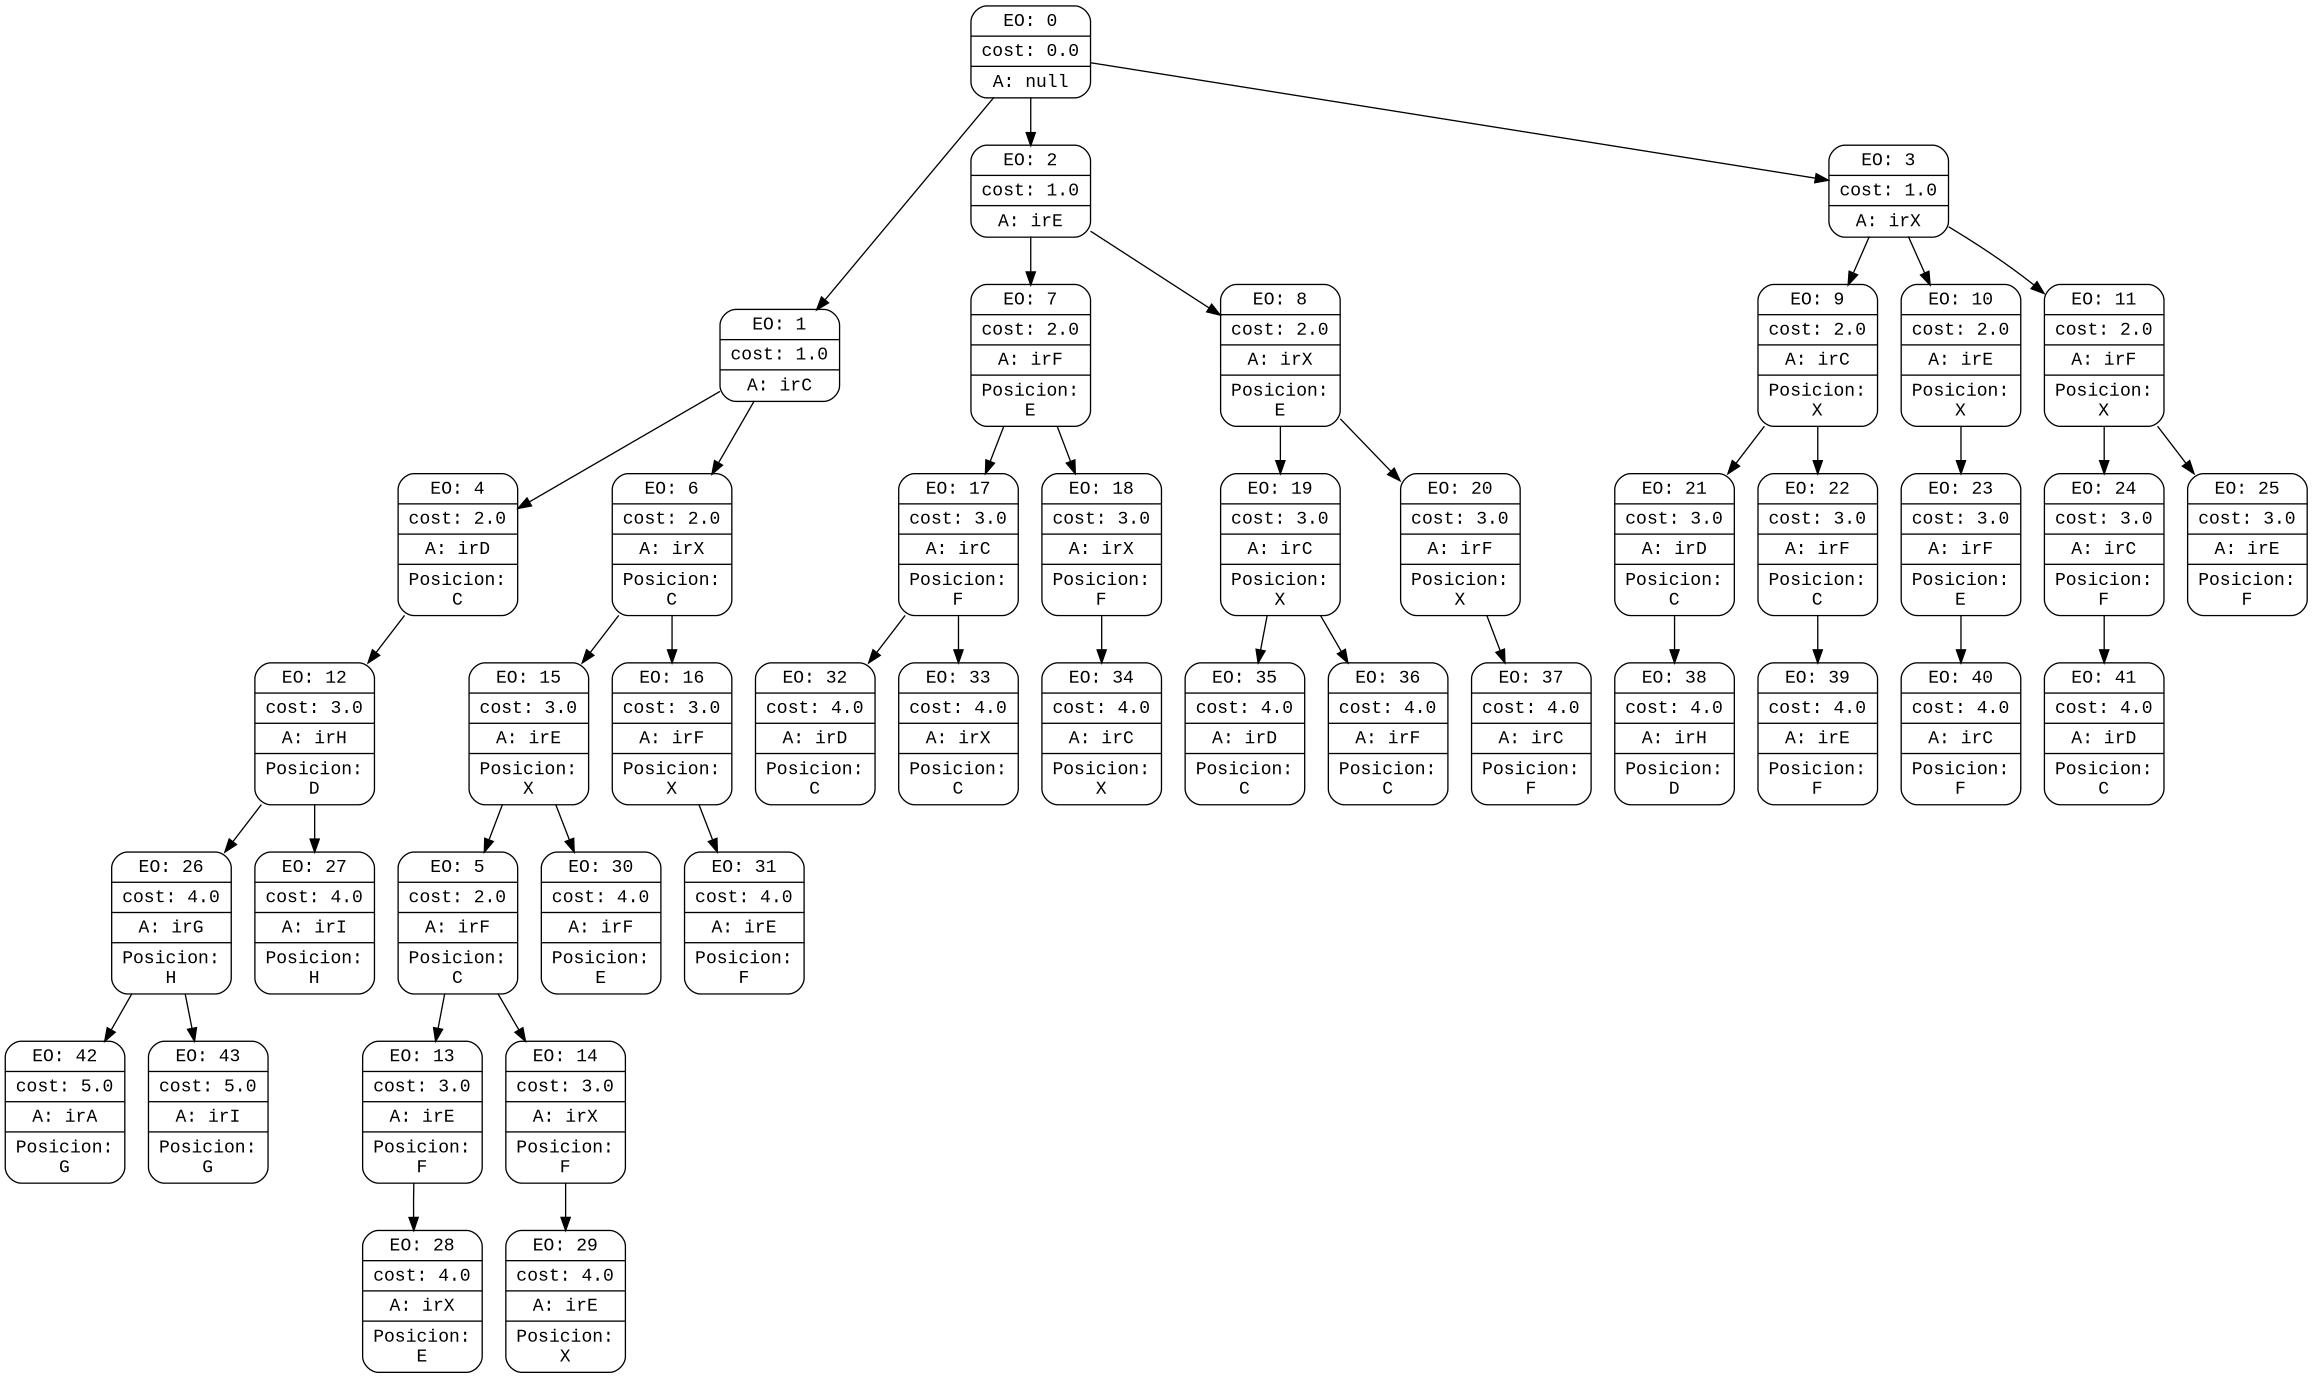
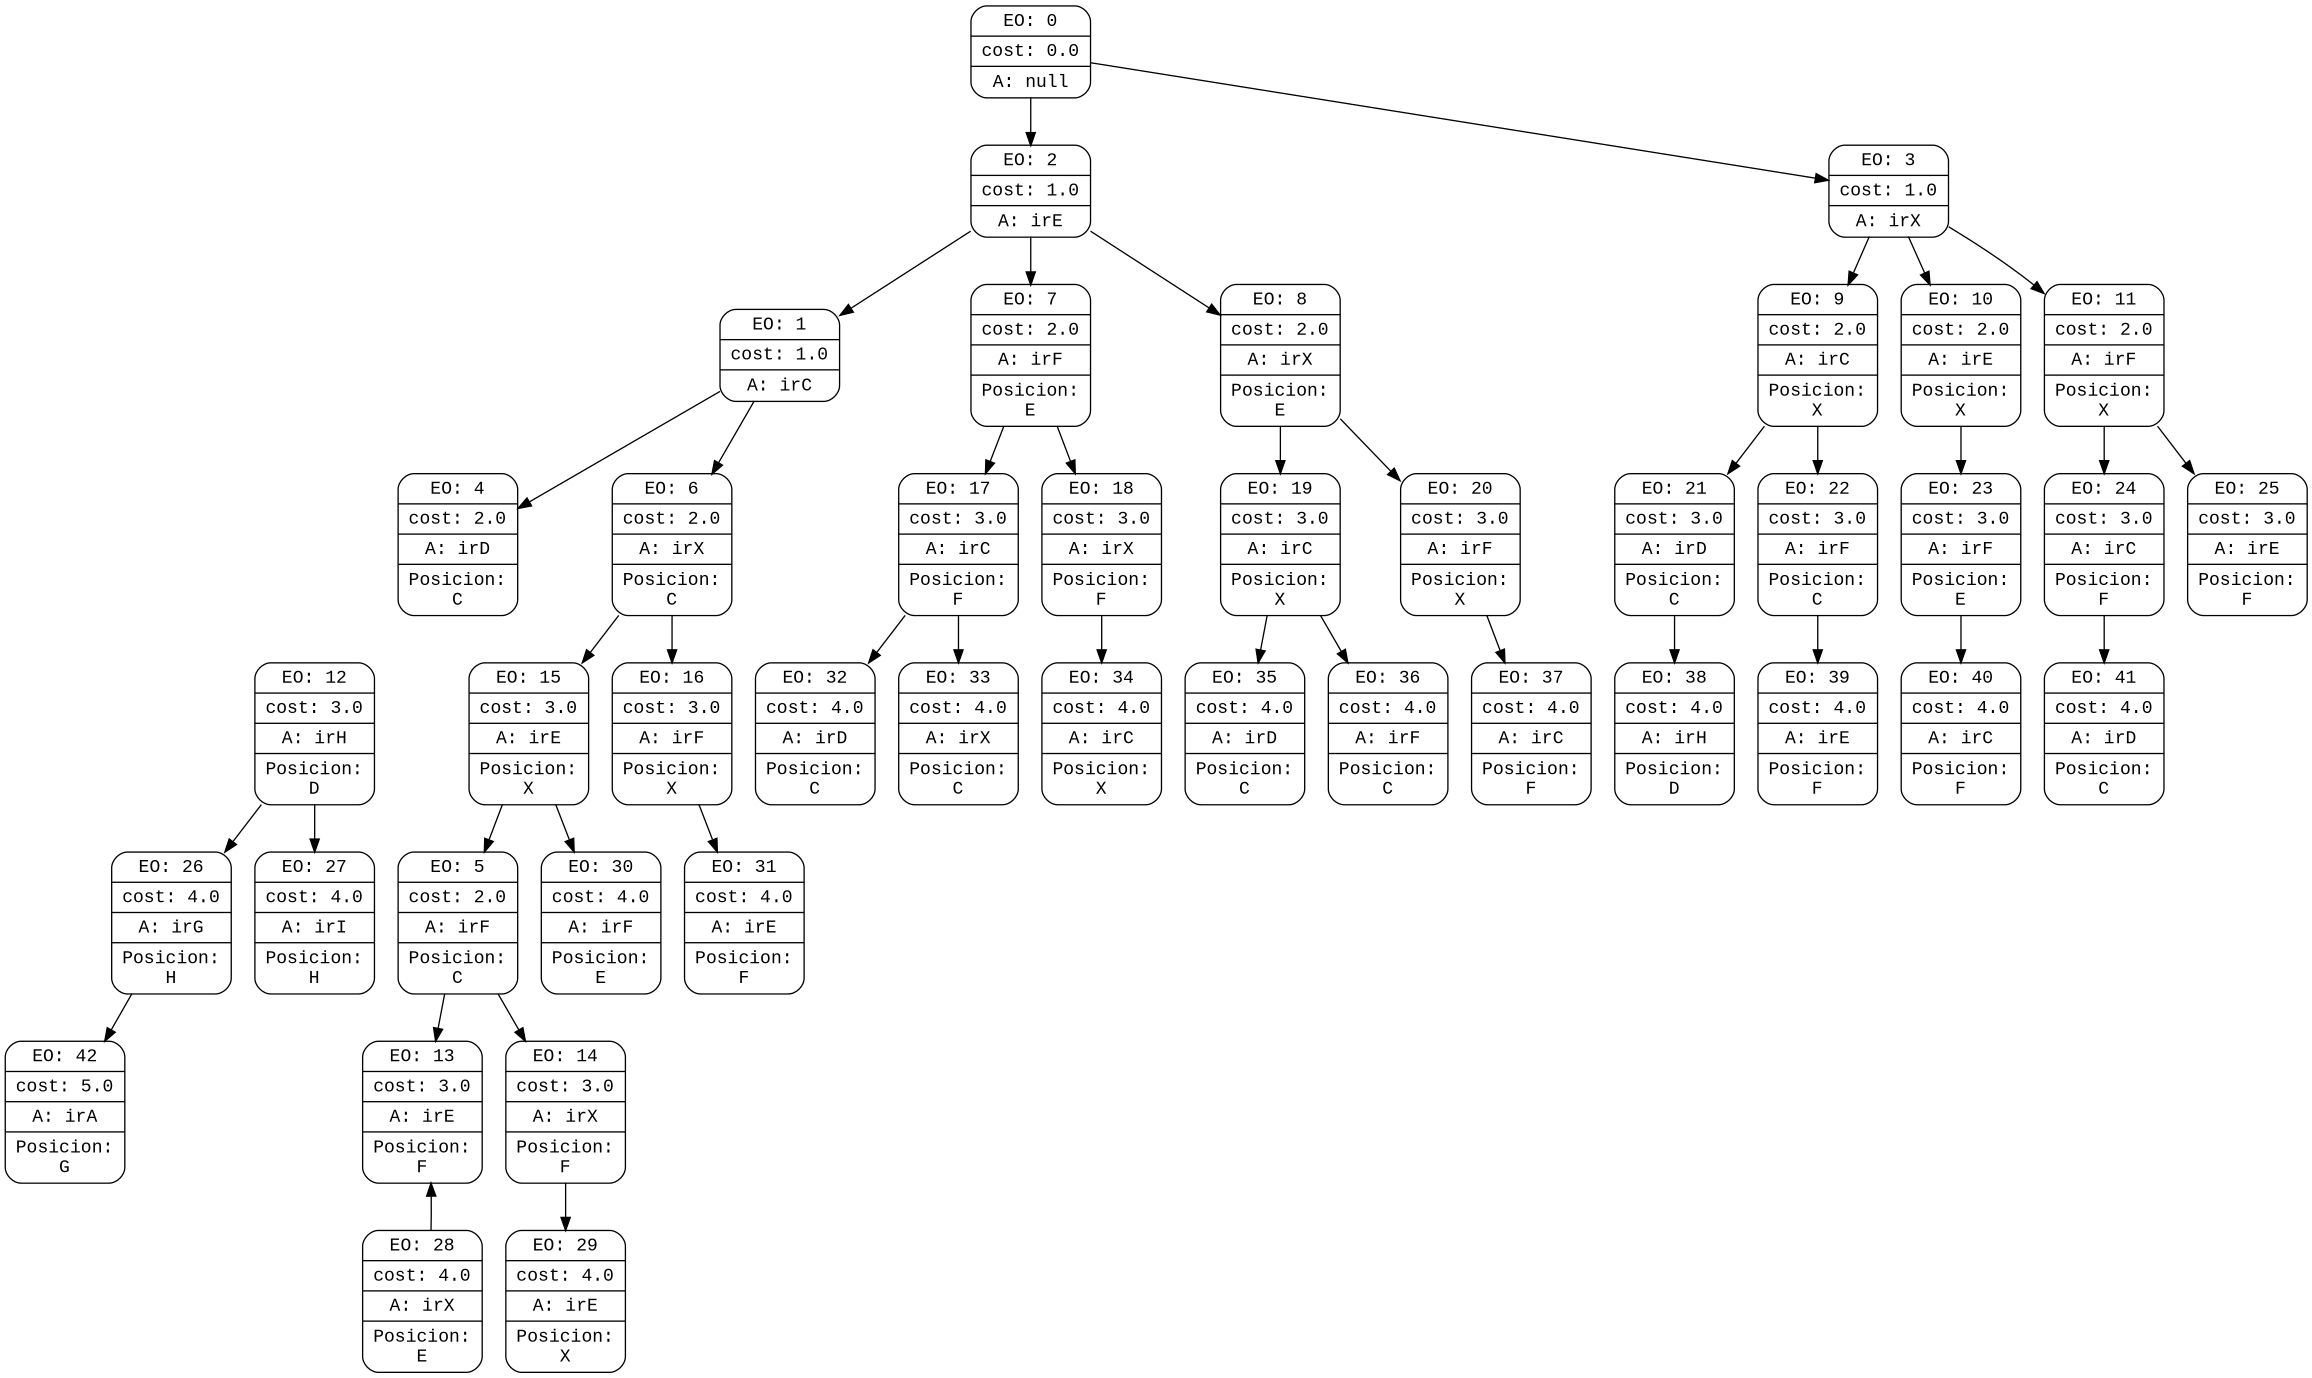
edge "EO: 0" -> "EO: 1": now "EO: 2" -> "EO: 1"
edge "EO: 4" -> "EO: 12": removed
node "EO: 43": removed
edge "EO: 13" -> "EO: 28": reversed
